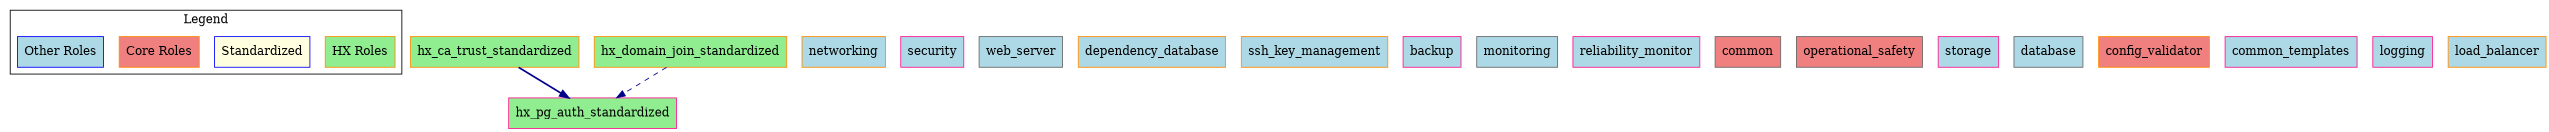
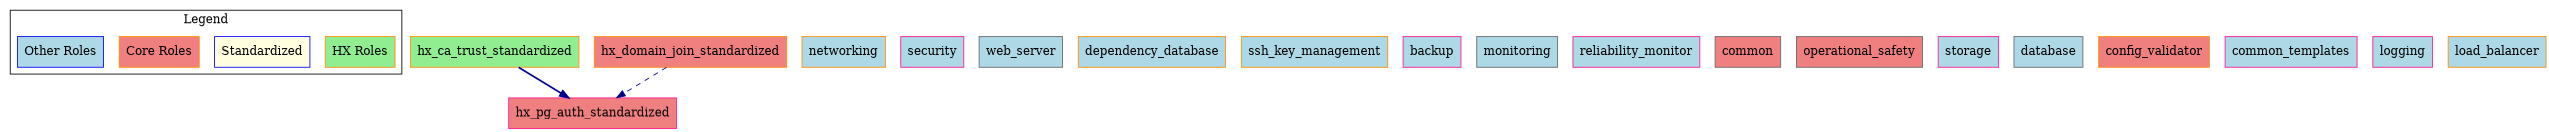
node "hx_domain_join_standardized": fillcolor lightgreen -> lightcoral
node "hx_pg_auth_standardized": fillcolor lightgreen -> lightcoral
